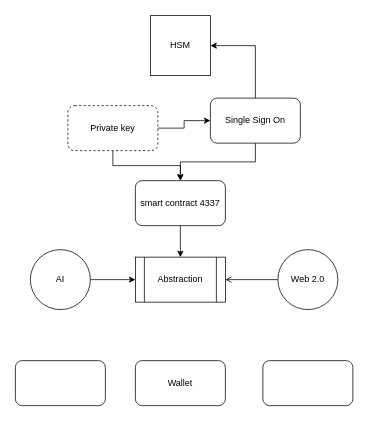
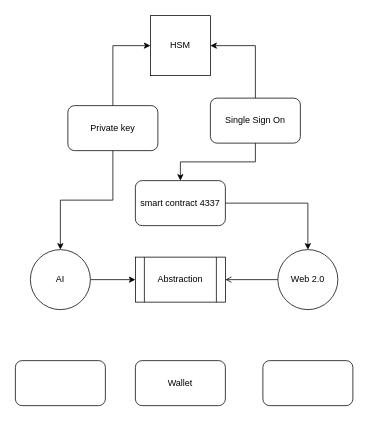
edge "Private key" -> "Single Sign On": now "Private key" -> "HSM"
node "Private key": style dashed -> solid
edge "Private key" -> "smart contract 4337": now "Private key" -> "AI"
edge "smart contract 4337" -> "Abstraction": now "smart contract 4337" -> "Web 2.0"
